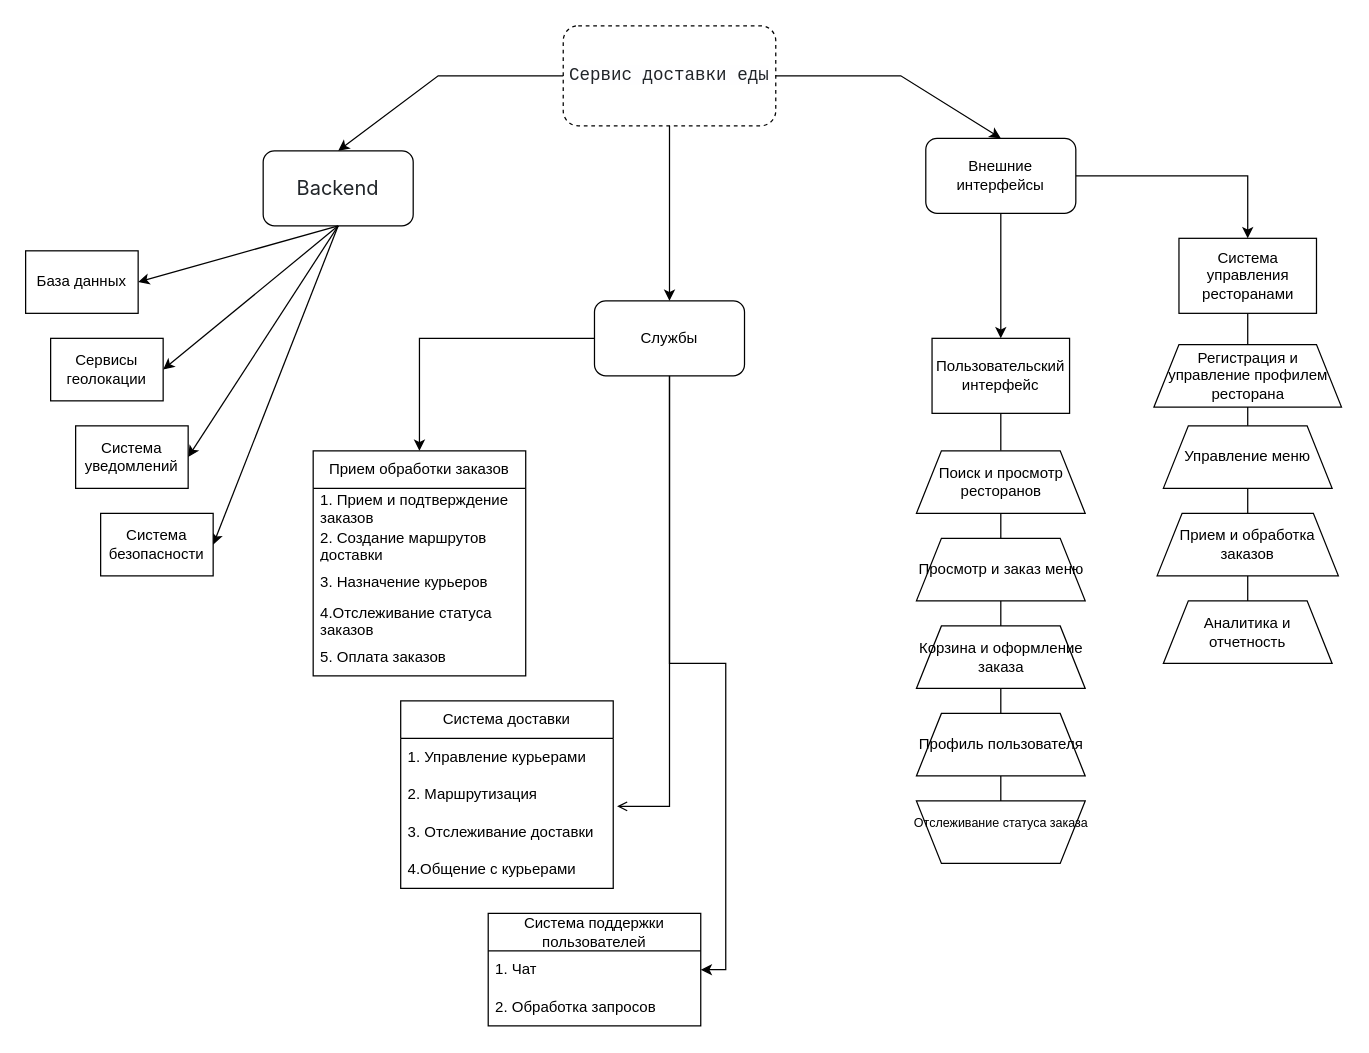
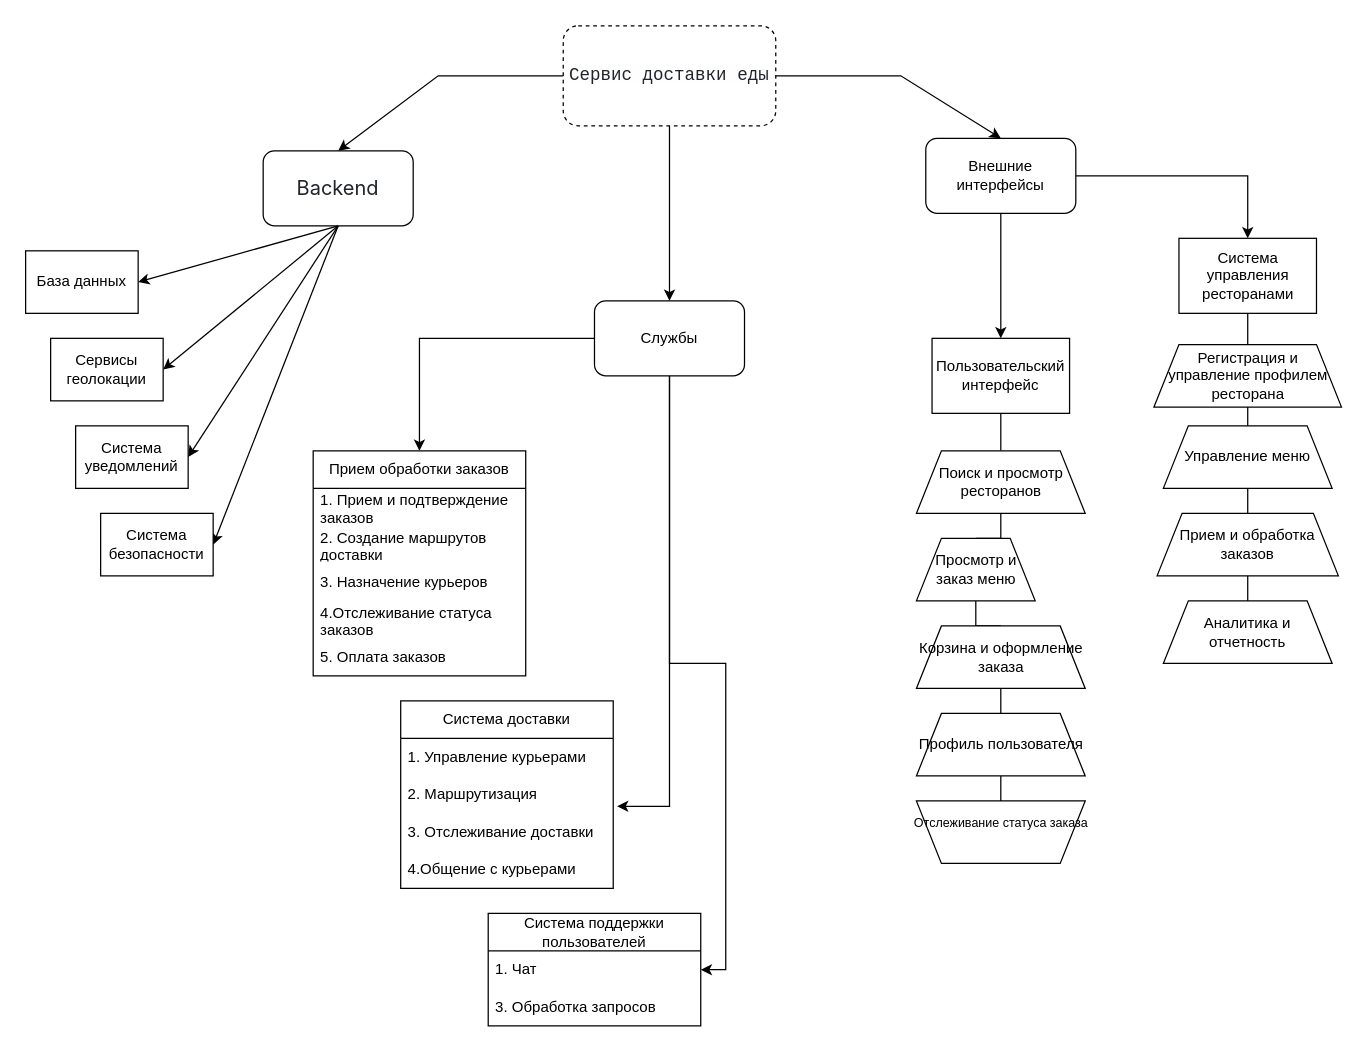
node "Просмотр и заказ меню": size 169x63 -> 119x63
edge "Службы" -> "2. Маршрутизация": arrowhead open -> classic
node "2. Обработка запросов": label "2. Обработка запросов" -> "3. Обработка запросов"
